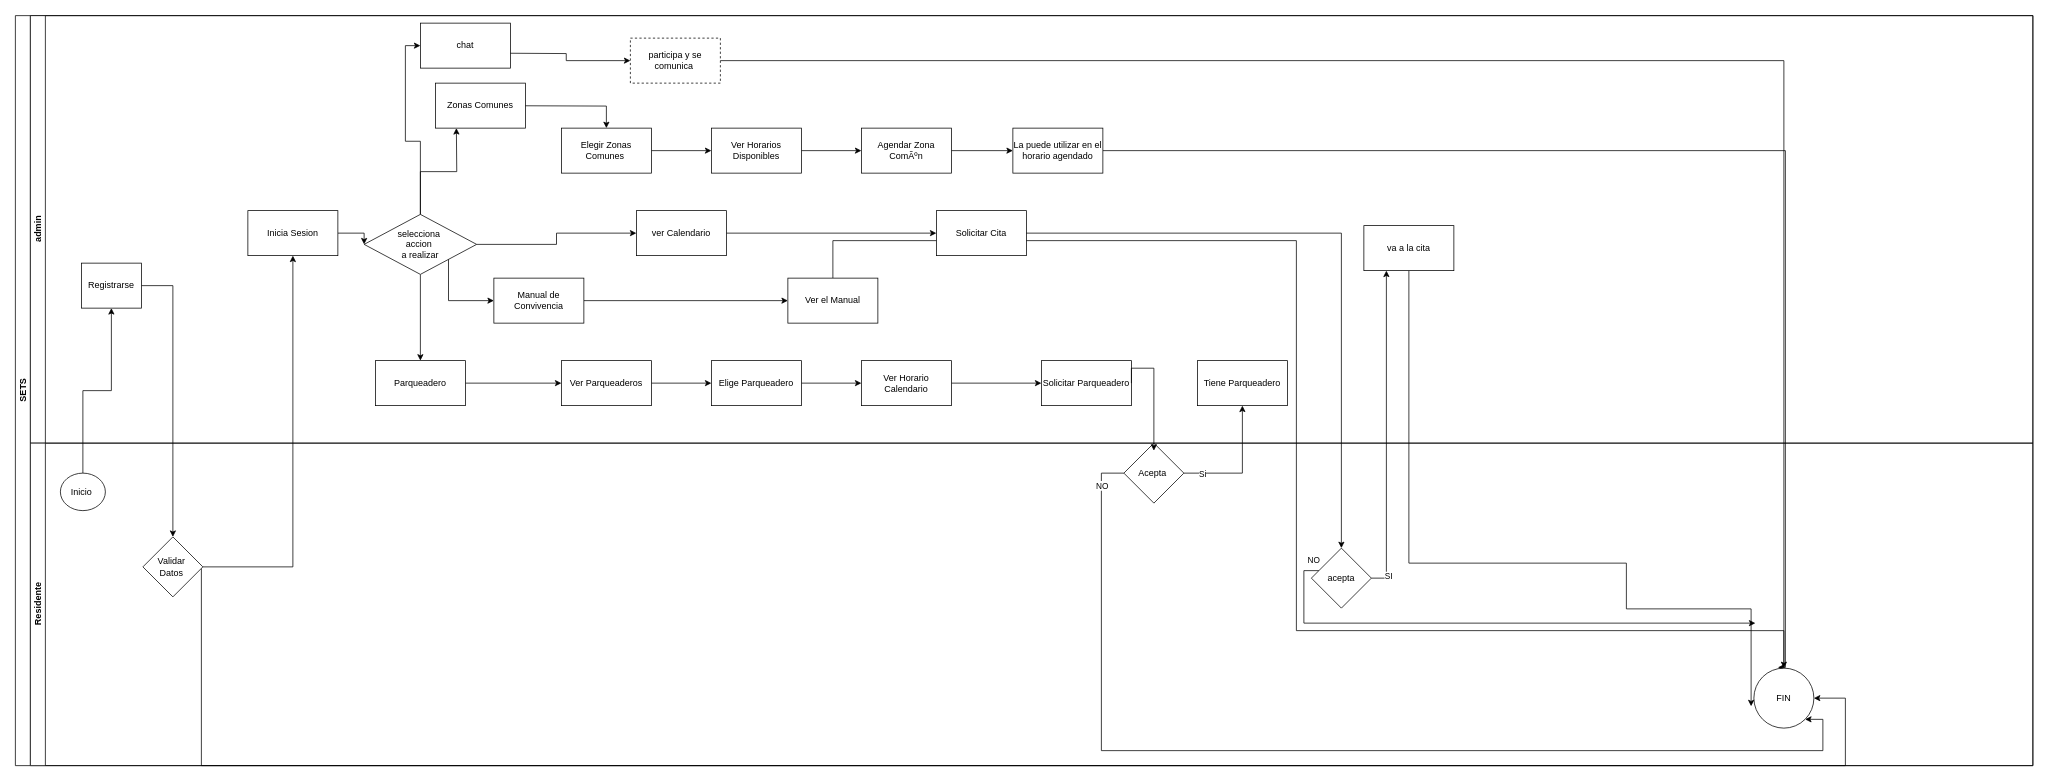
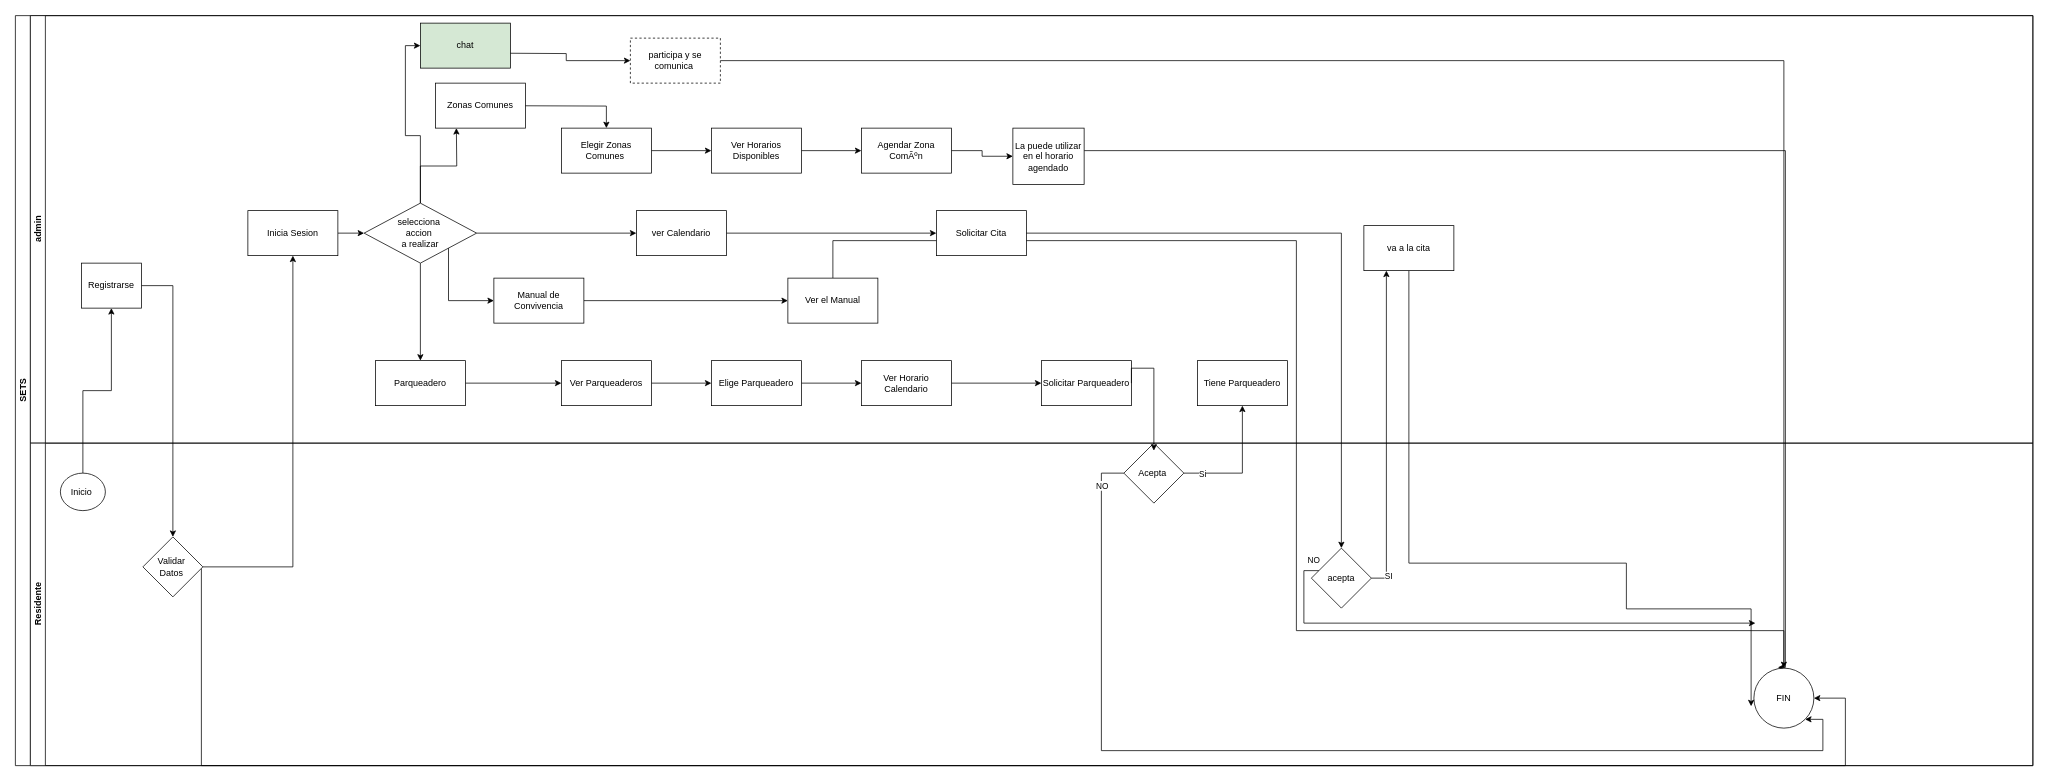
node "chat": fillcolor #ffffff -> #d5e8d4
node "La puede utilizar en el horario agendado": size 90x45 -> 71x56
node "selecciona accion a realizar": moved (420, 244) -> (420, 233)
